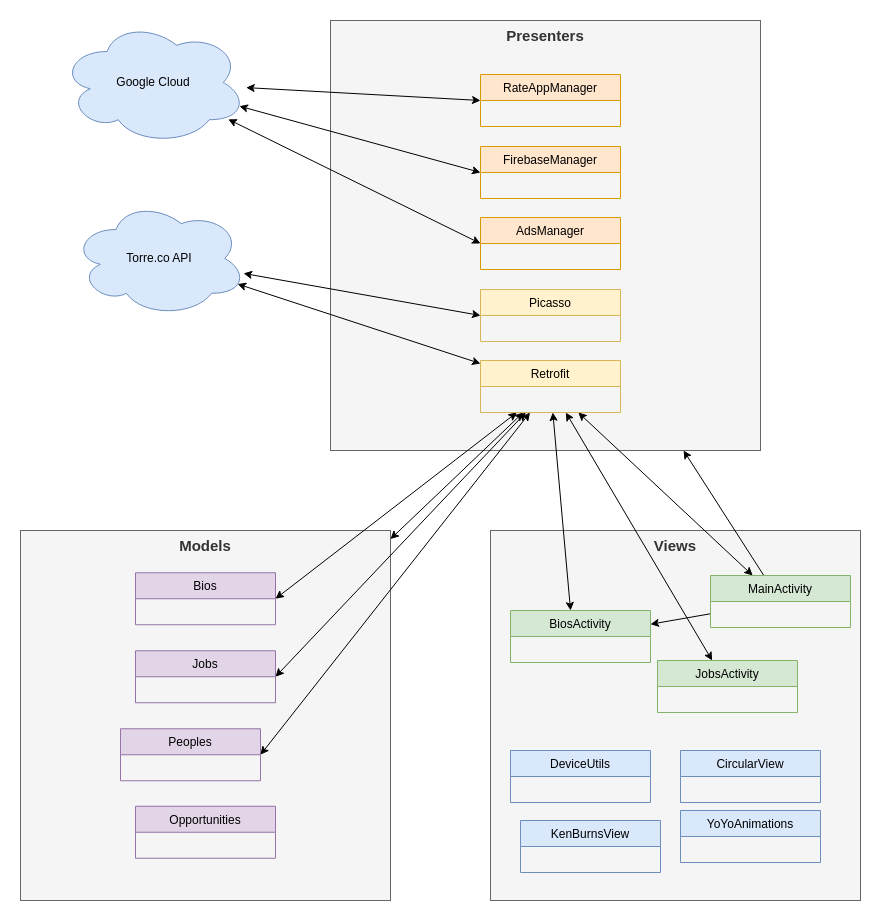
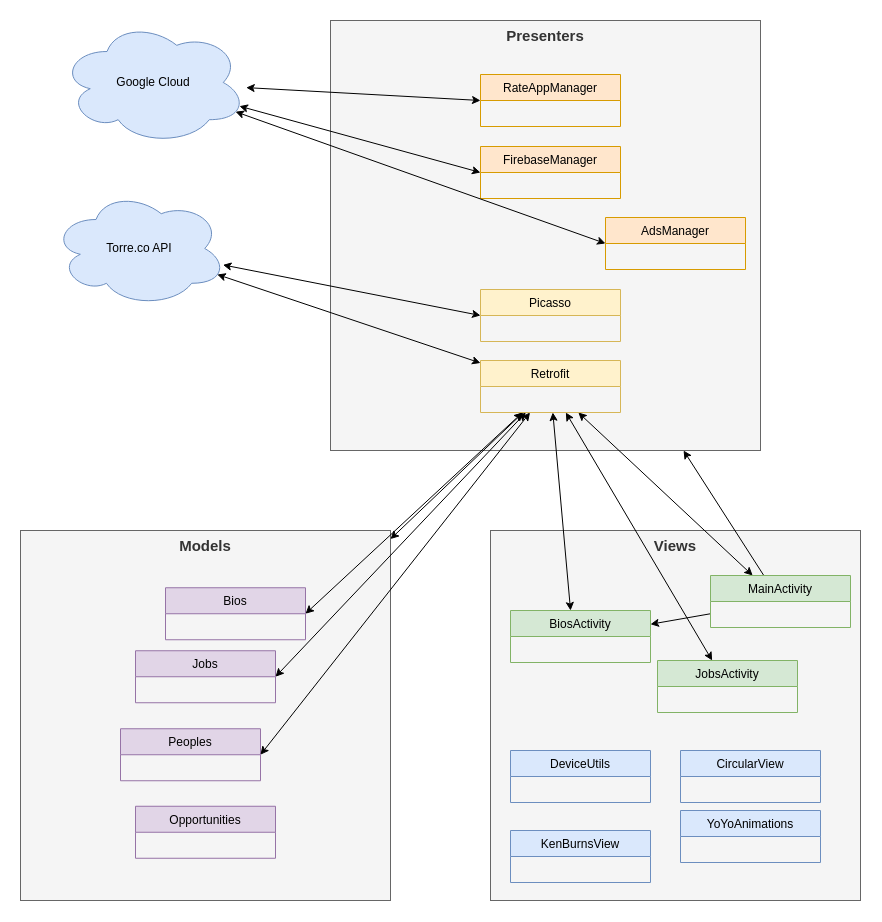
node "AdsManager": moved (551, 244) -> (676, 244)
node "Torre.co API": moved (160, 259) -> (140, 249)
node "Bios": moved (206, 599) -> (236, 614)
node "KenBurnsView": moved (591, 847) -> (581, 857)
